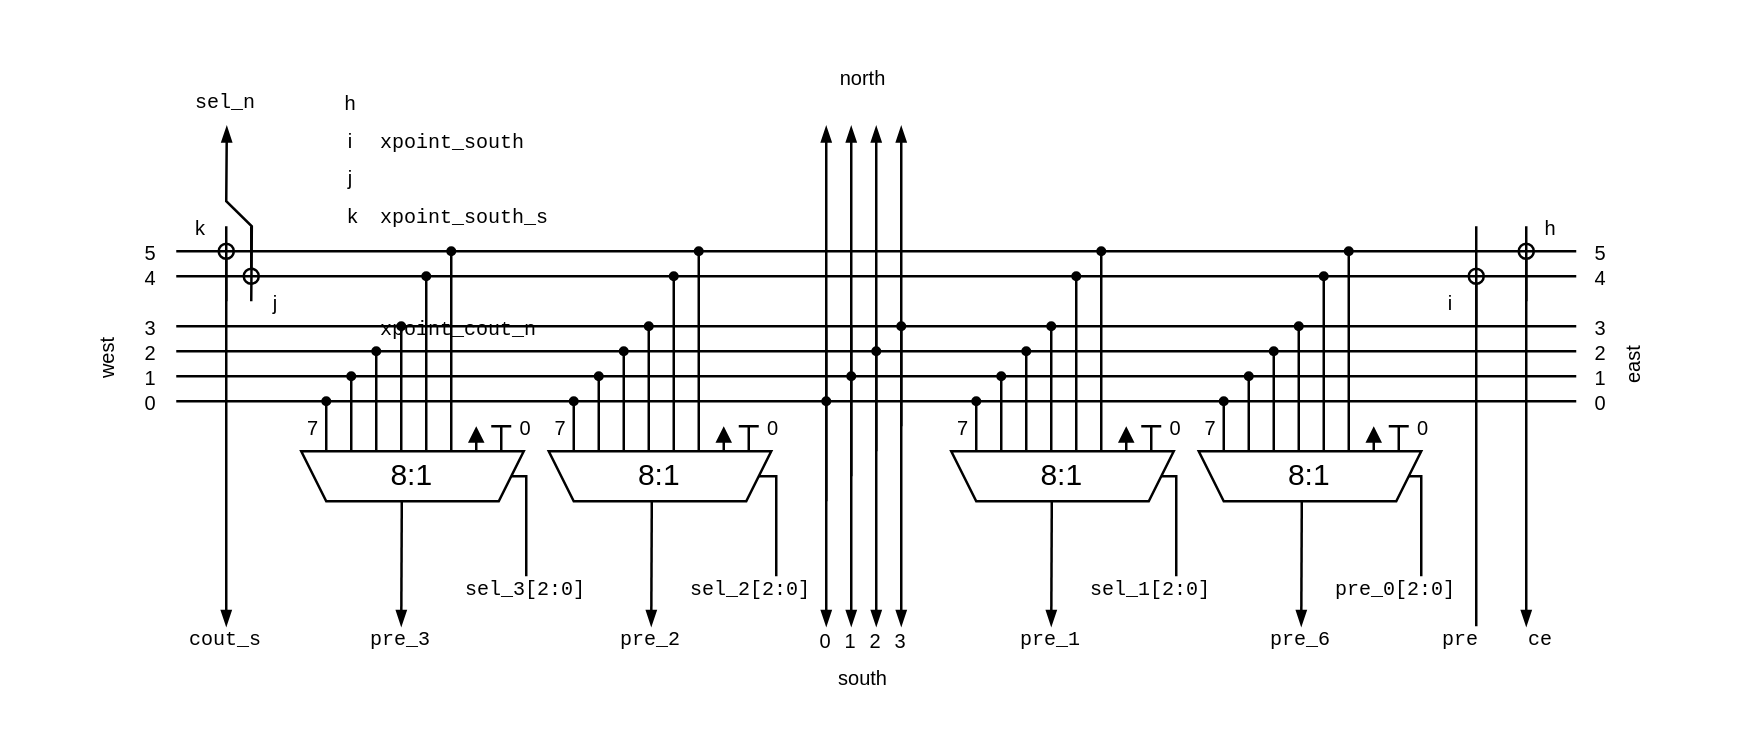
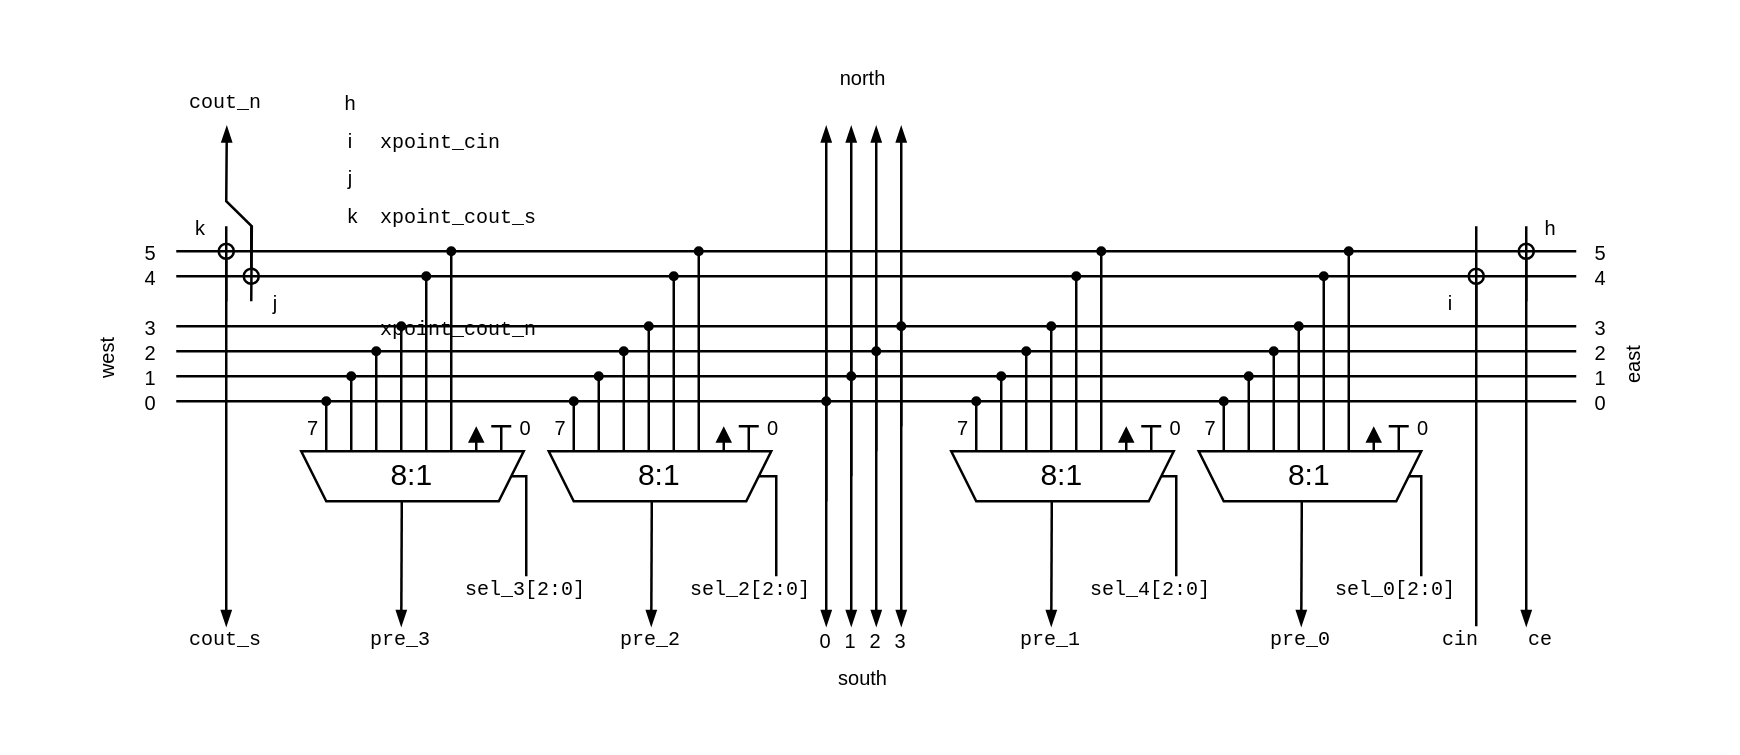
node "sel_n": label "sel_n" -> "cout_n"
node "xpoint_south": label "xpoint_south" -> "xpoint_cin"
node "xpoint_south_s": label "xpoint_south_s" -> "xpoint_cout_s"
node "sel_1[2:0]": label "sel_1[2:0]" -> "sel_4[2:0]"
node "pre_0[2:0]": label "pre_0[2:0]" -> "sel_0[2:0]"
node "pre_6": label "pre_6" -> "pre_0"
node "pre": label "pre" -> "cin"
